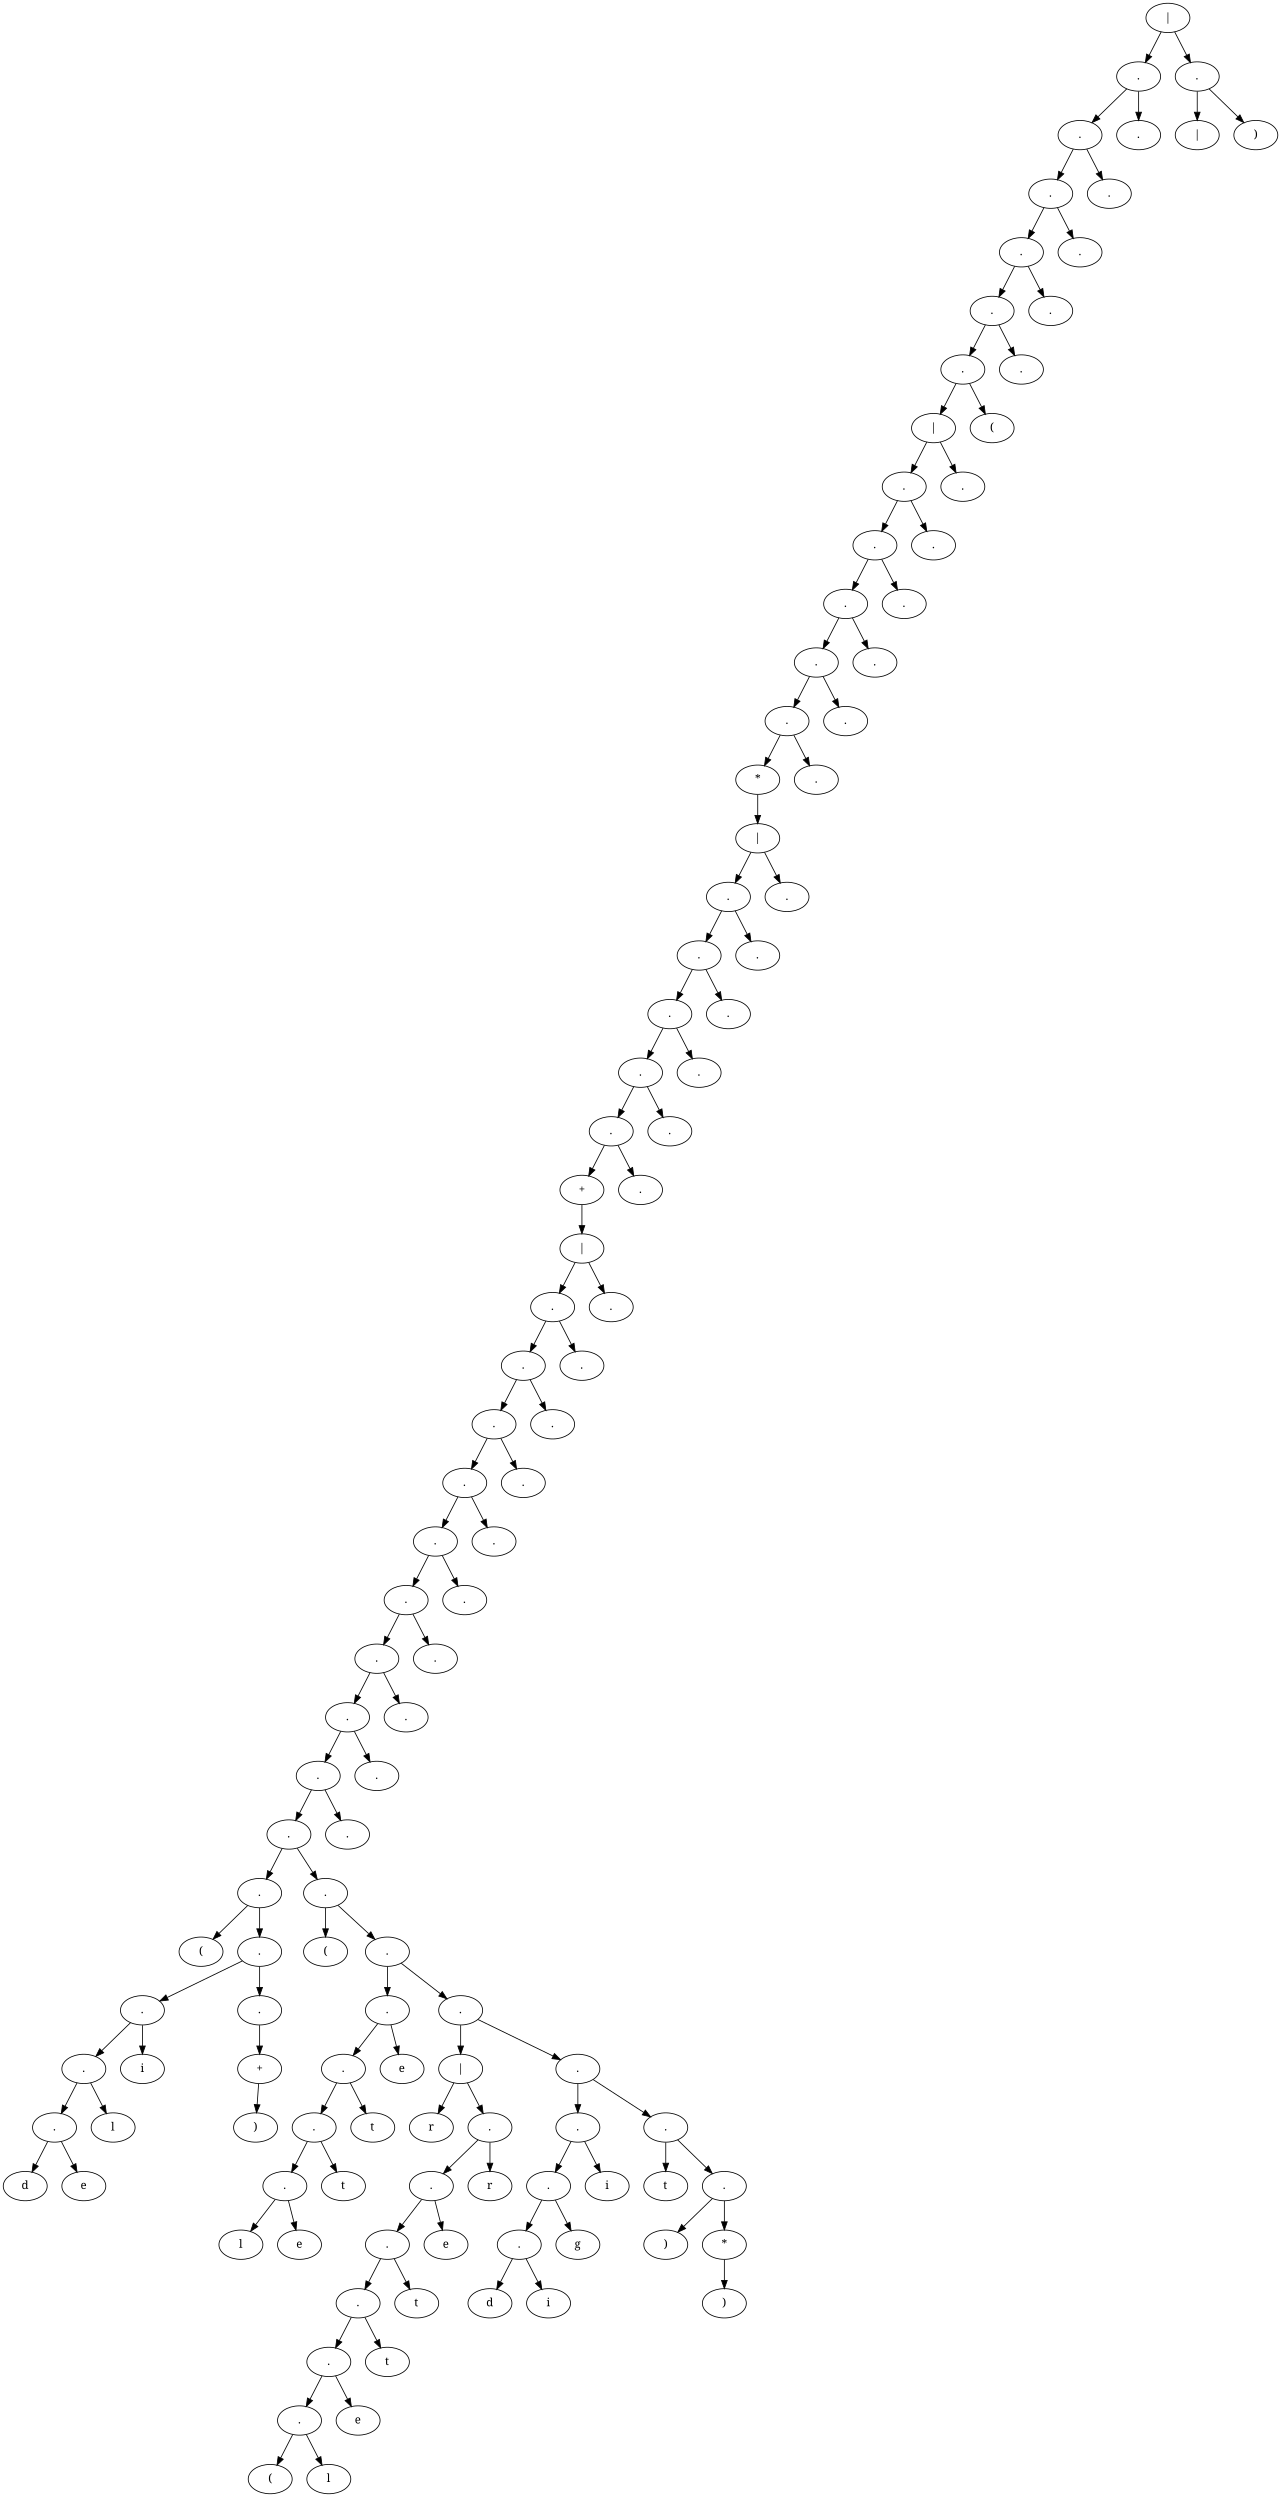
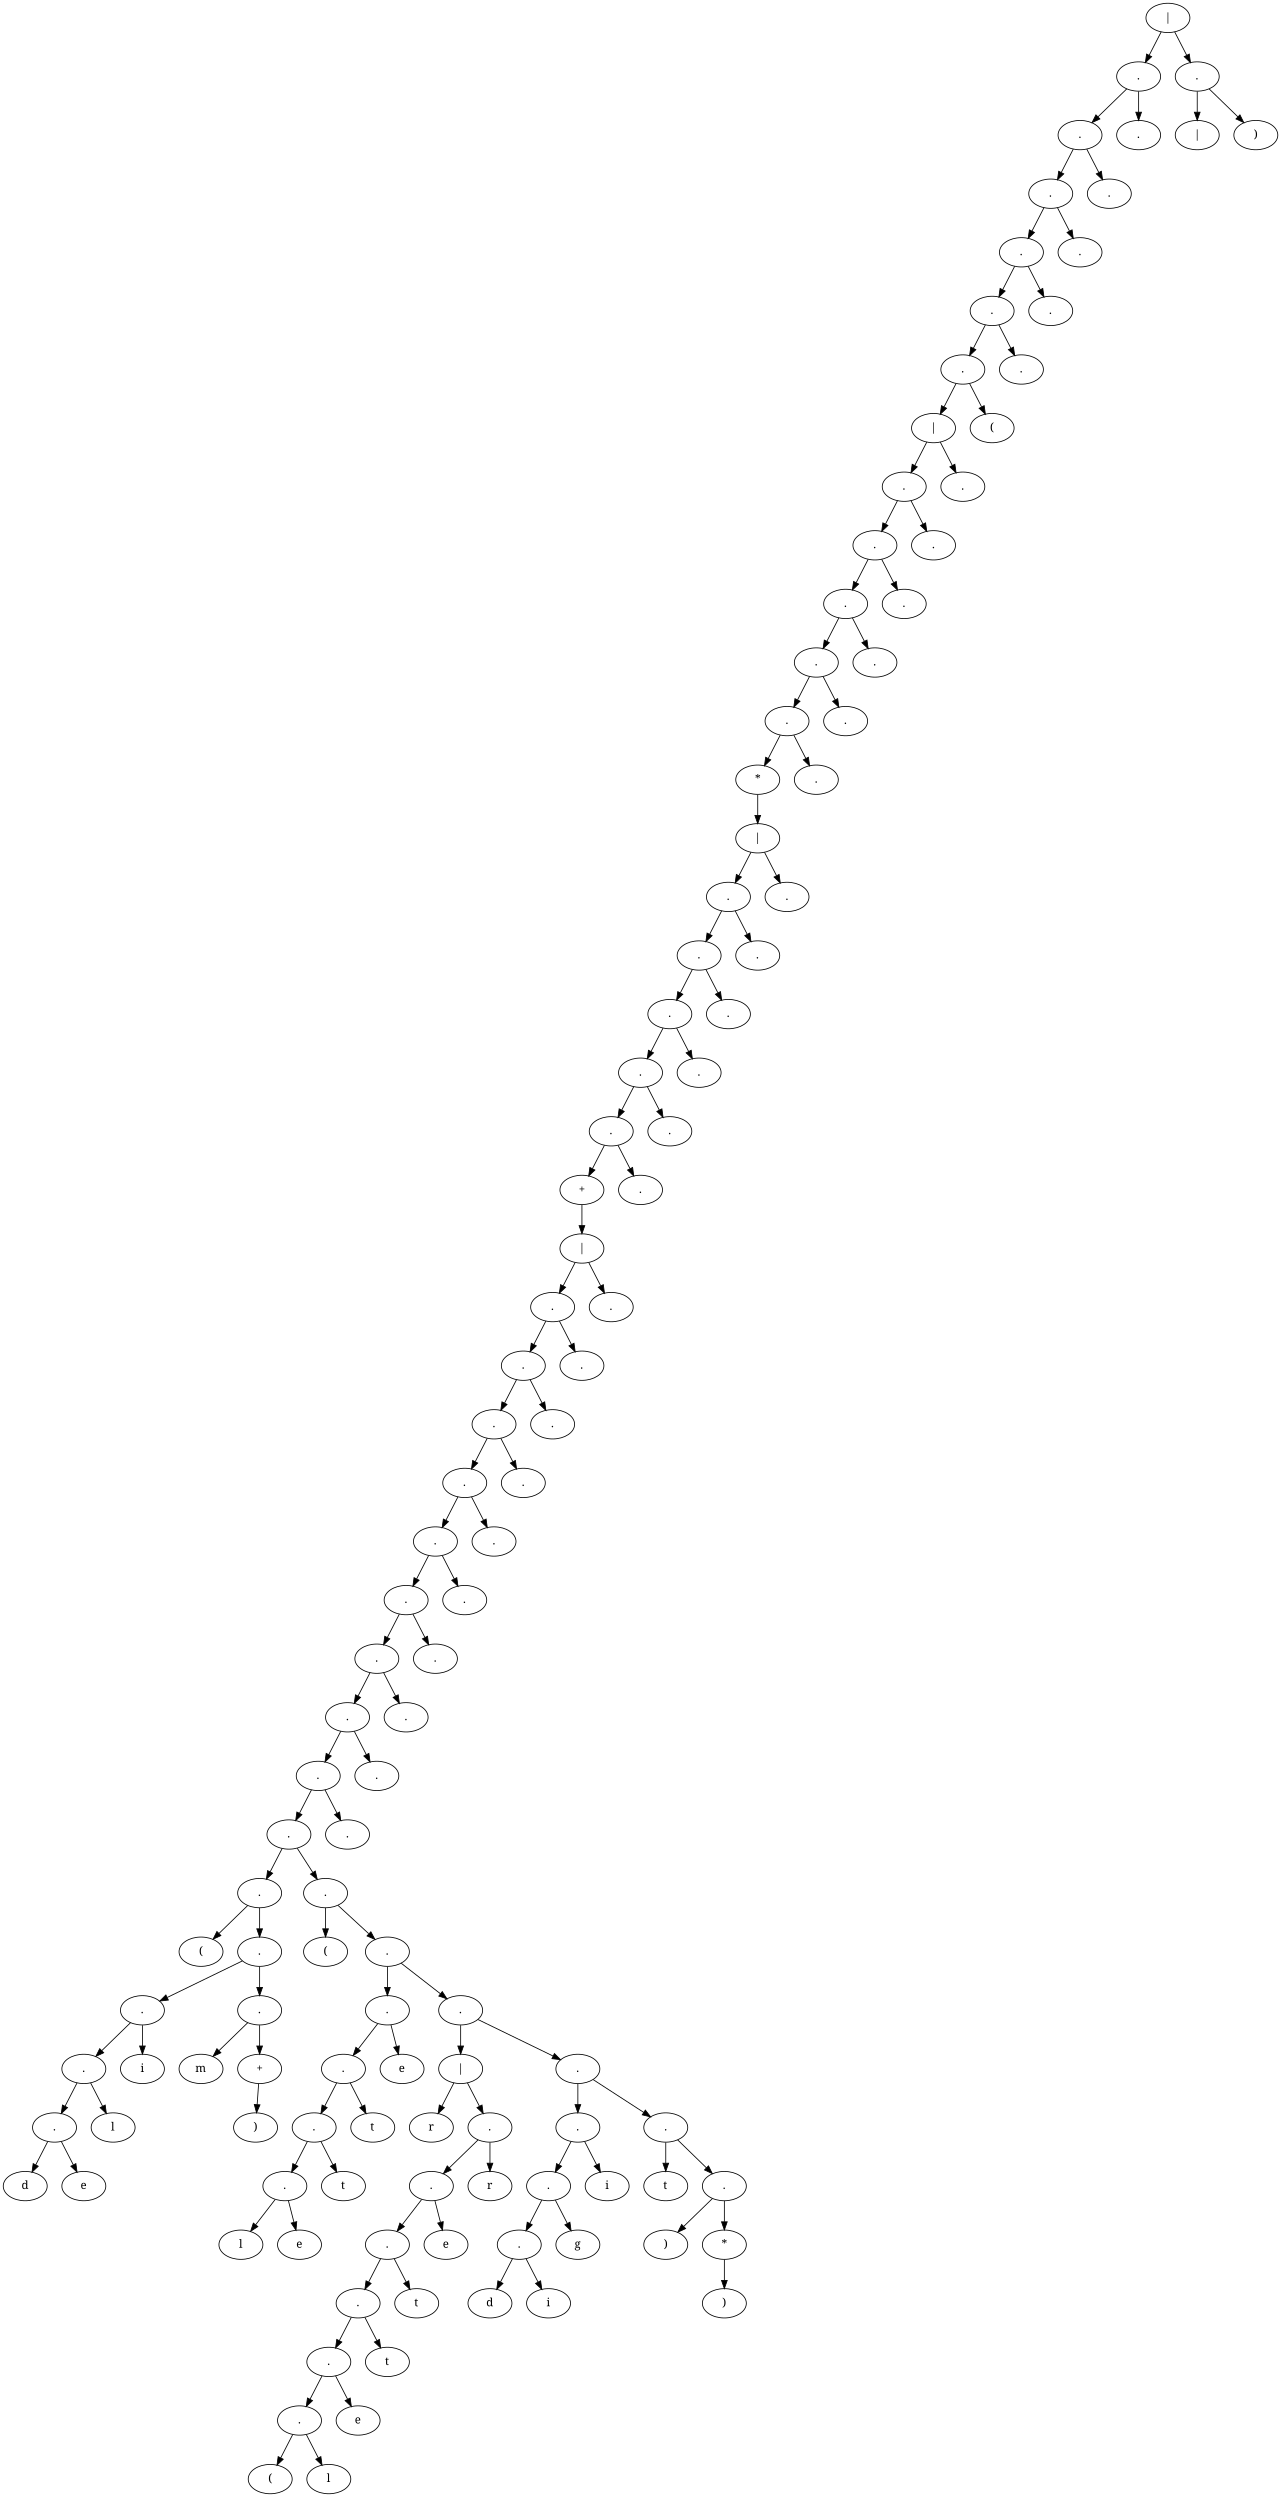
node "m": added
